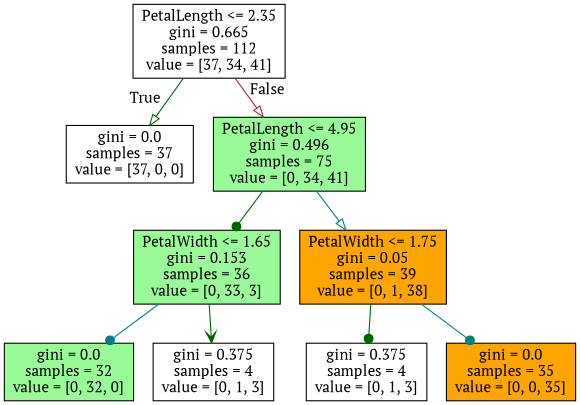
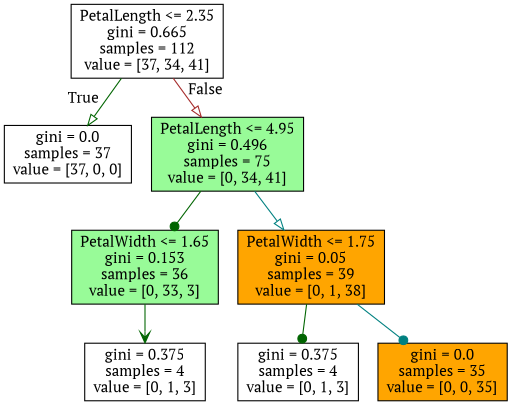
node "gini = 0.0 samples = 32 value = [0, 32, 0]": removed
